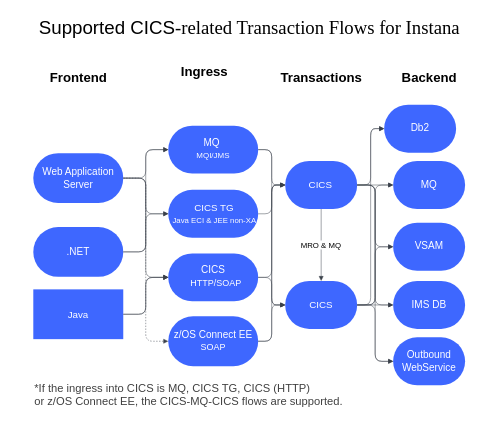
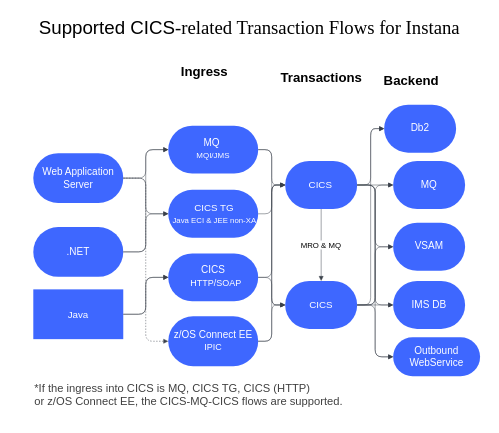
node "Frontend": removed
node "Backend": moved (429, 78) -> (411, 81)
edge "Web Application Server" -> "CICS HTTP/SOAP": removed
node "z/OS Connect EE SOAP": label "z/OS Connect EE SOAP" -> "z/OS Connect EE IPIC"
node "Outbound WebService": size 72x48 -> 87x39
